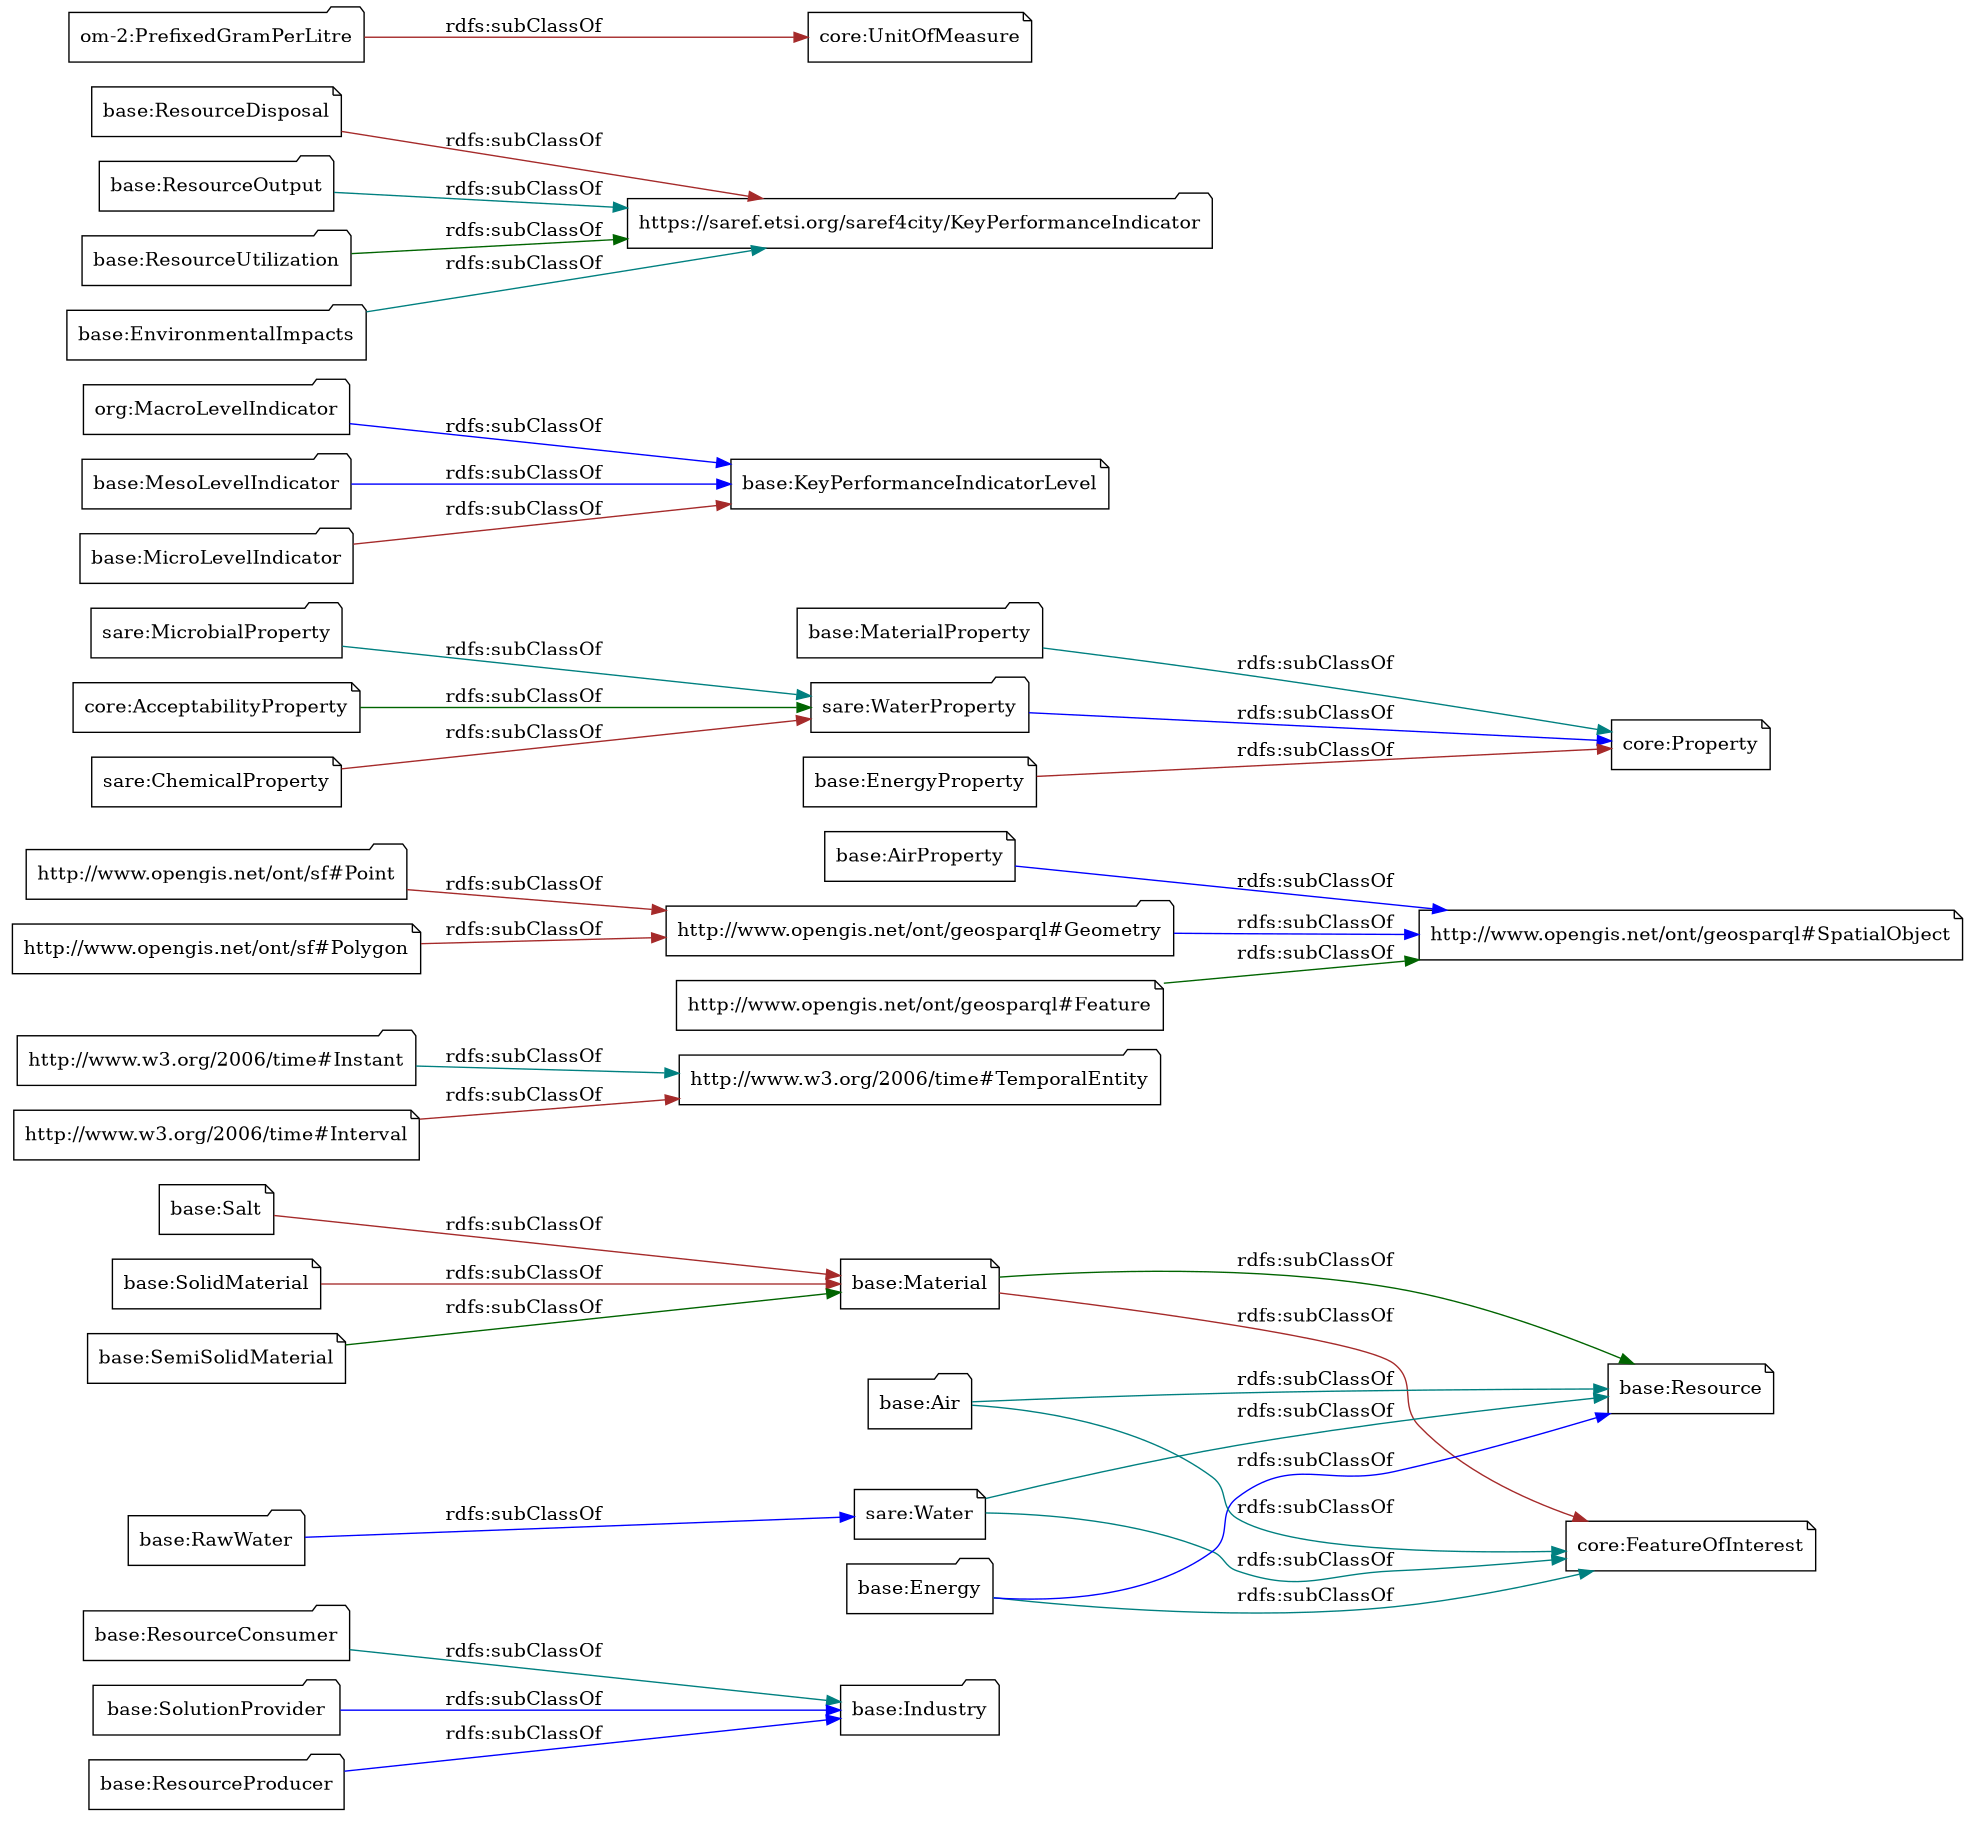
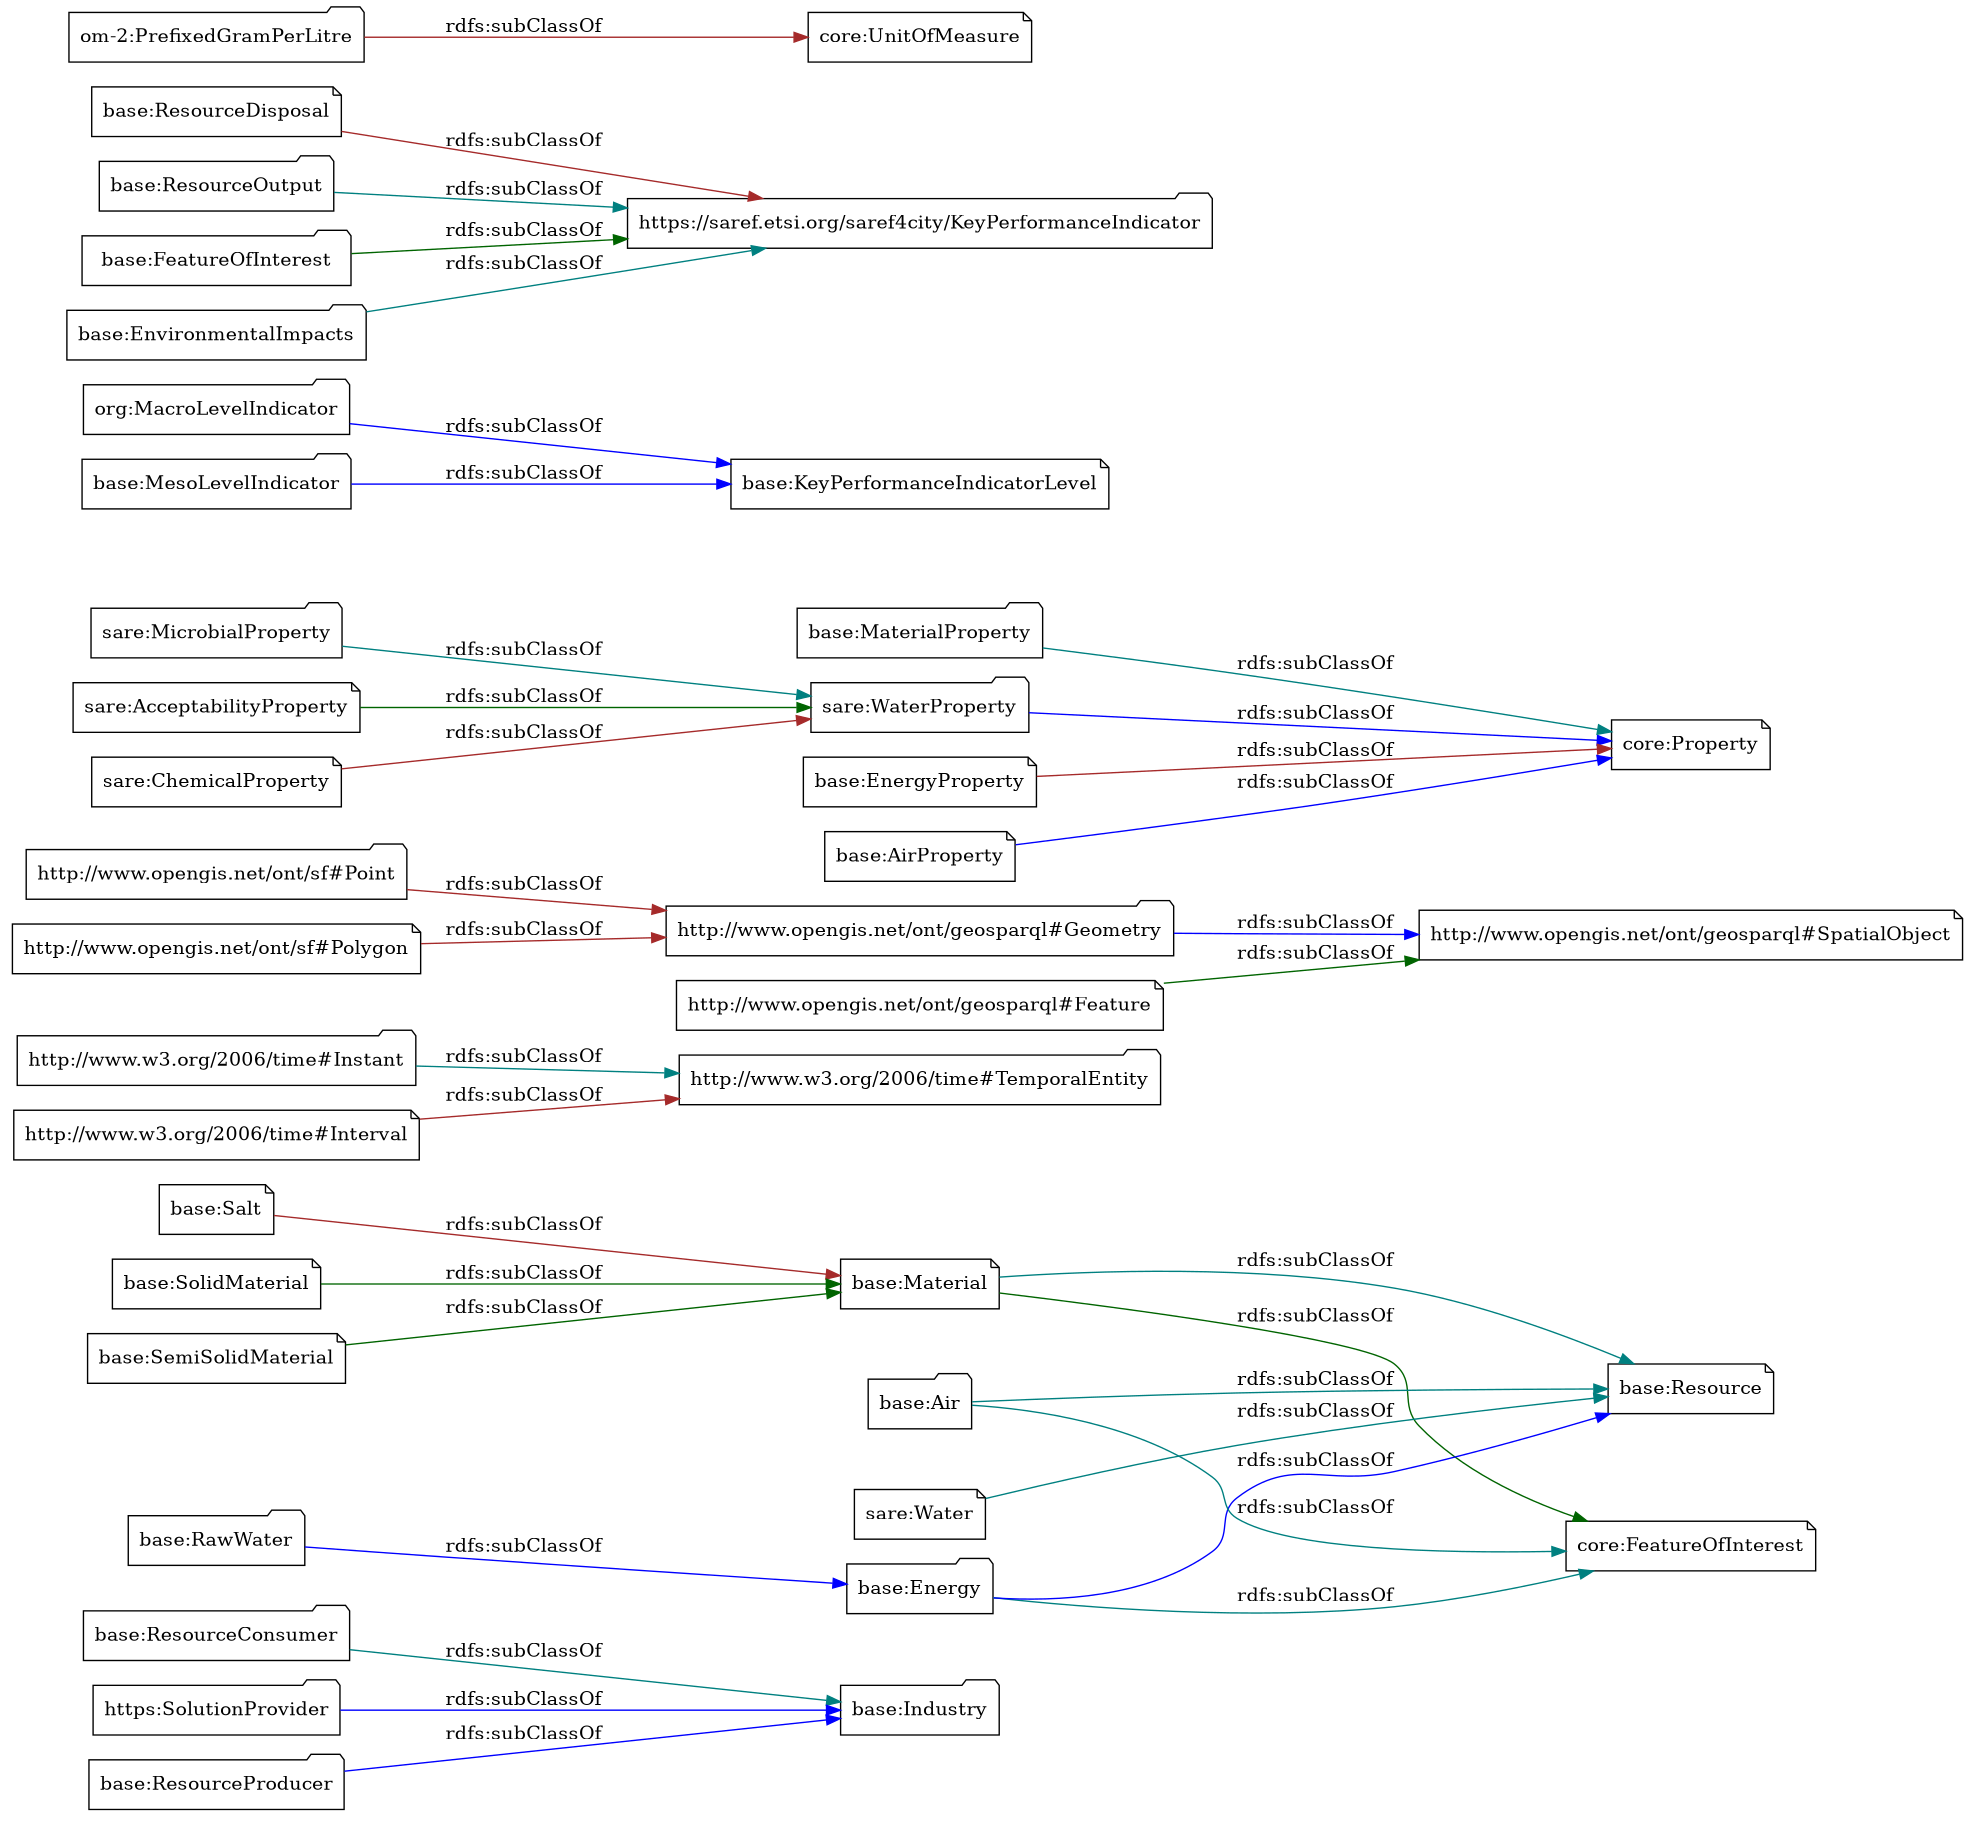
node "base:ResourceUtilization": label "base:ResourceUtilization" -> "base:FeatureOfInterest"
node "base:MicroLevelIndicator": removed
node "core:AcceptabilityProperty": label "core:AcceptabilityProperty" -> "sare:AcceptabilityProperty"
edge "base:AirProperty" -> "http://www.opengis.net/ont/geosparql#SpatialObject": now "base:AirProperty" -> "core:Property"
edge "base:Material" -> "base:Resource": color darkgreen -> teal
edge "base:SolidMaterial" -> "base:Material": color brown -> darkgreen
edge "base:Material" -> "core:FeatureOfInterest": color brown -> darkgreen
edge "base:RawWater" -> "sare:Water": now "base:RawWater" -> "base:Energy"
edge "sare:Water" -> "core:FeatureOfInterest": removed, label "rdfs:subClassOf"
node "base:SolutionProvider": label "base:SolutionProvider" -> "https:SolutionProvider"
